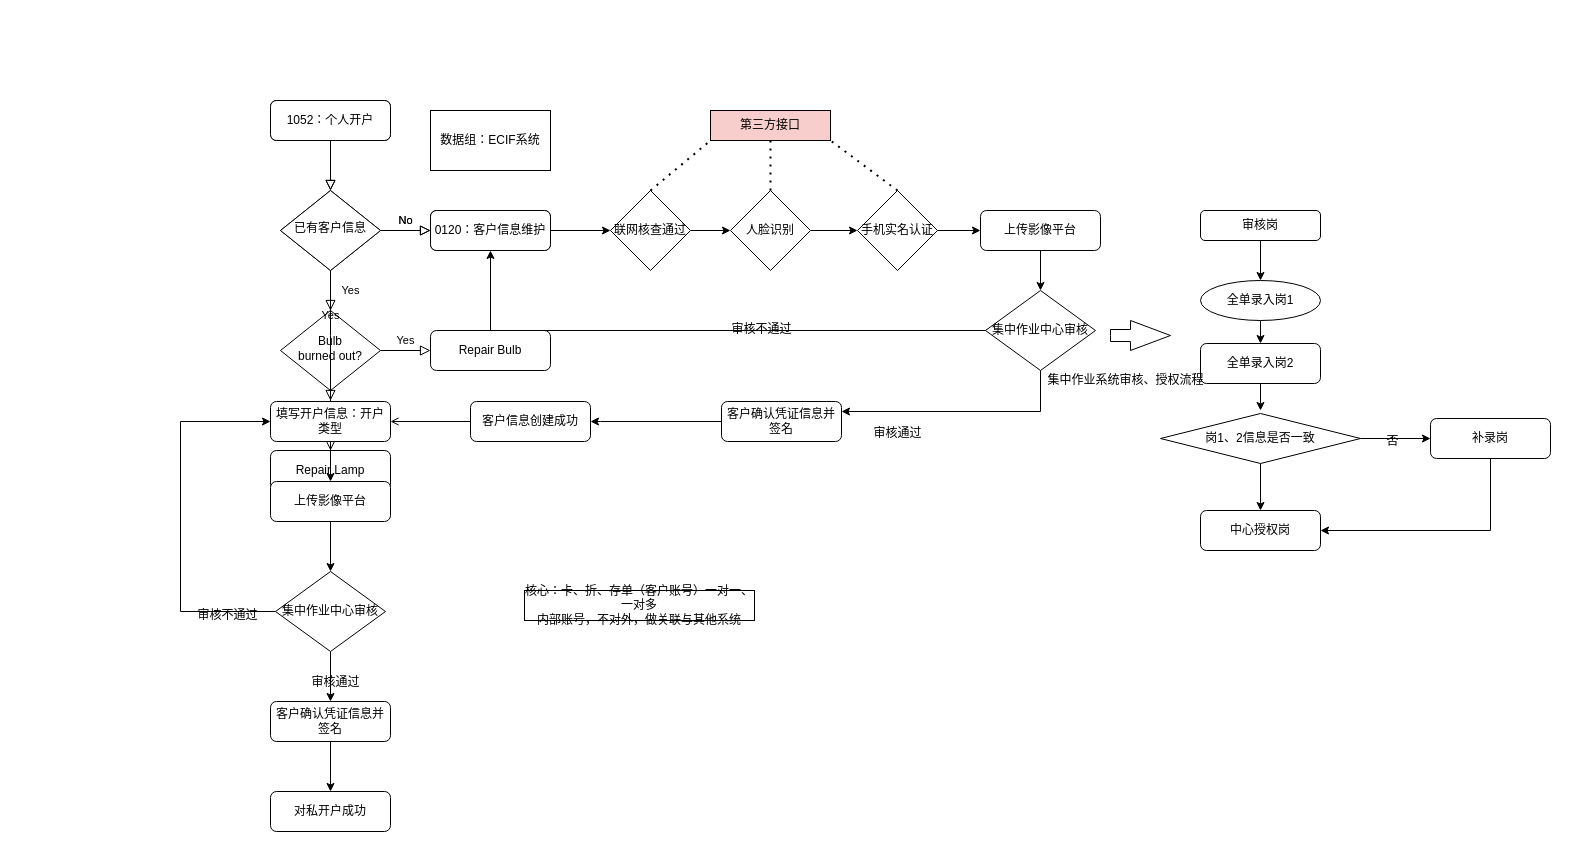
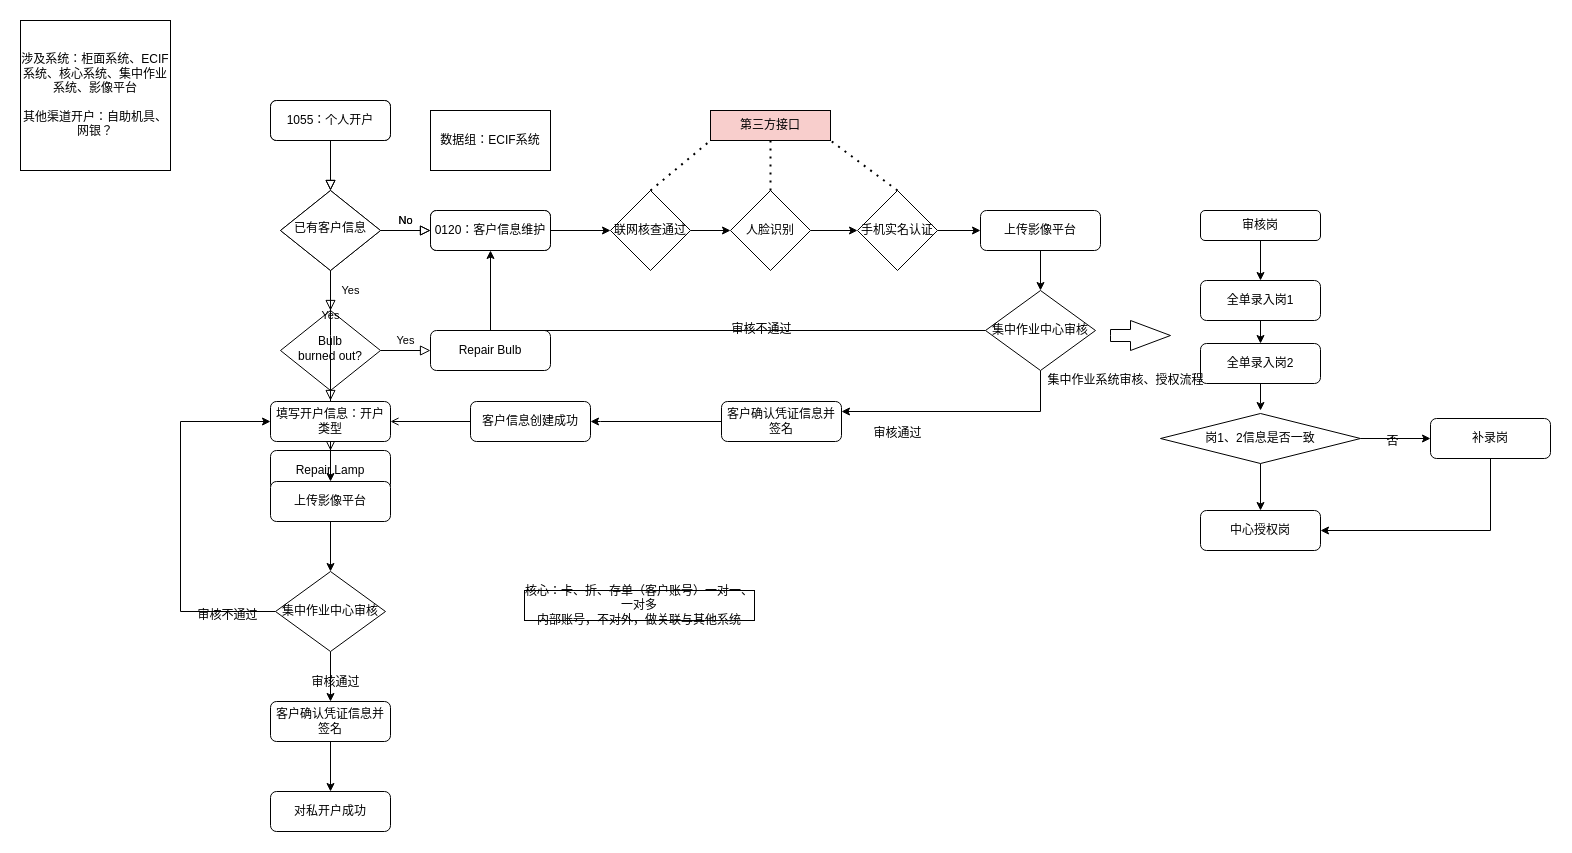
node "涉及系统：柜面系统、ECIF系统、核心系统、集中作业系统、影像平台 其他渠道开户：自助机具、网银？": added
node "1052：个人开户": label "1052：个人开户" -> "1055：个人开户"
node "全单录入岗1": shape ellipse -> rounded rectangle
